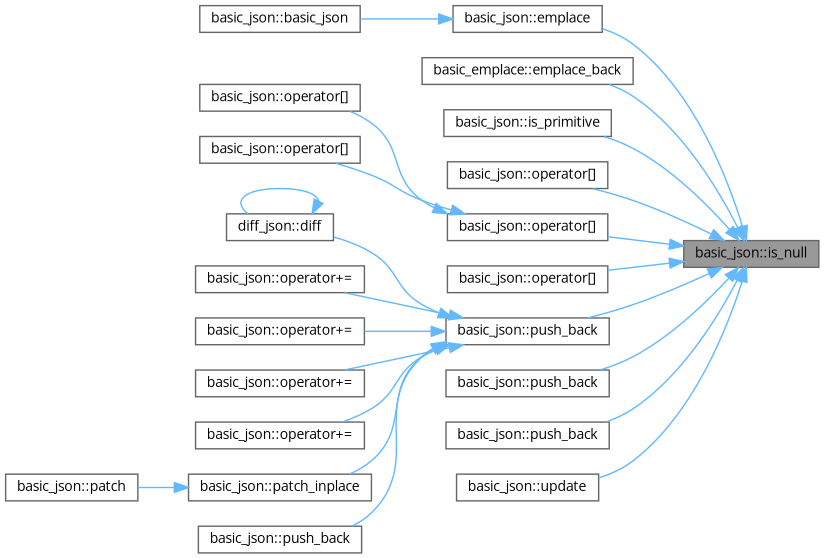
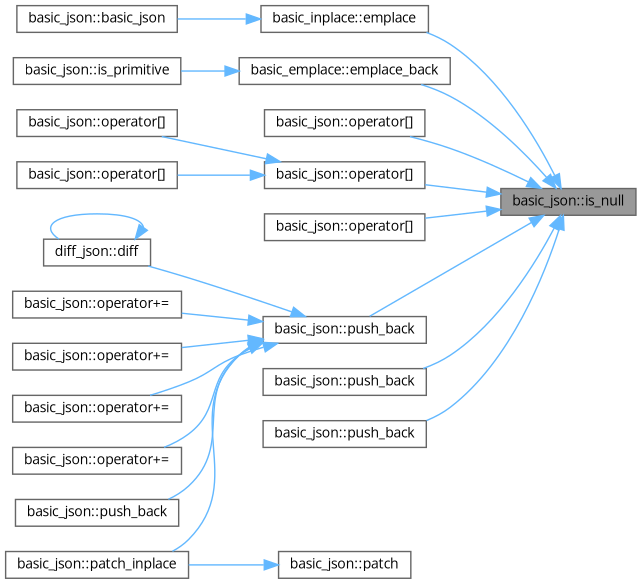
node "basic_json::emplace": label "basic_json::emplace" -> "basic_inplace::emplace"
edge "basic_json::is_primitive" -> "basic_json::is_null": now "basic_json::is_primitive" -> "basic_emplace::emplace_back"
edge "basic_json::patch" -> "basic_json::patch_inplace": reversed
node "basic_json::update": removed
